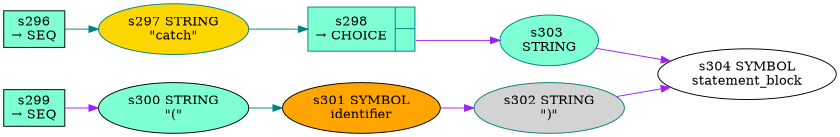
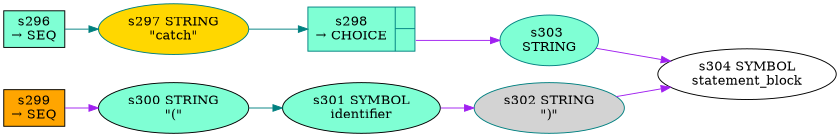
node "s299 → SEQ": fillcolor aquamarine -> orange
node "s301 SYMBOL identifier": fillcolor orange -> aquamarine
